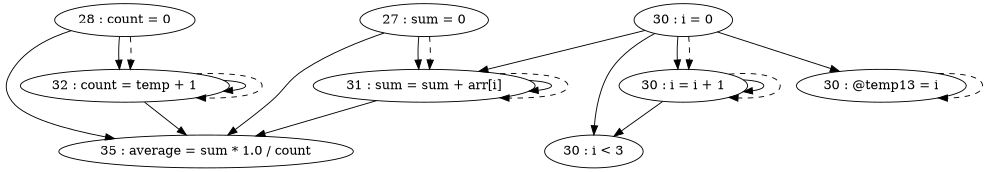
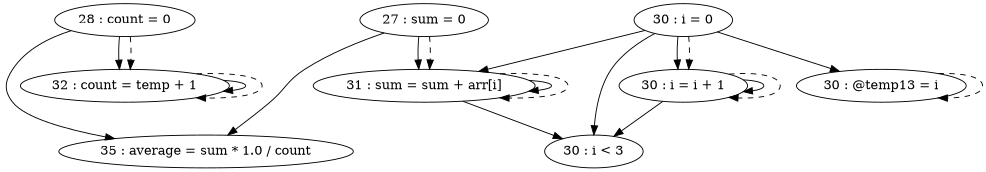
edge "32 : count = temp + 1" -> "35 : average = sum * 1.0 / count": removed
edge "31 : sum = sum + arr[i]" -> "35 : average = sum * 1.0 / count": now "31 : sum = sum + arr[i]" -> "30 : i < 3"
